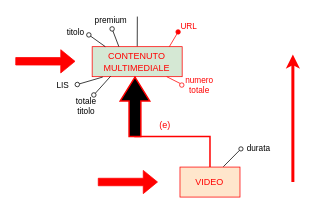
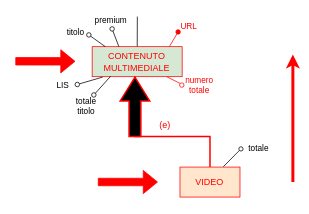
node "durata": label "durata" -> "totale"
